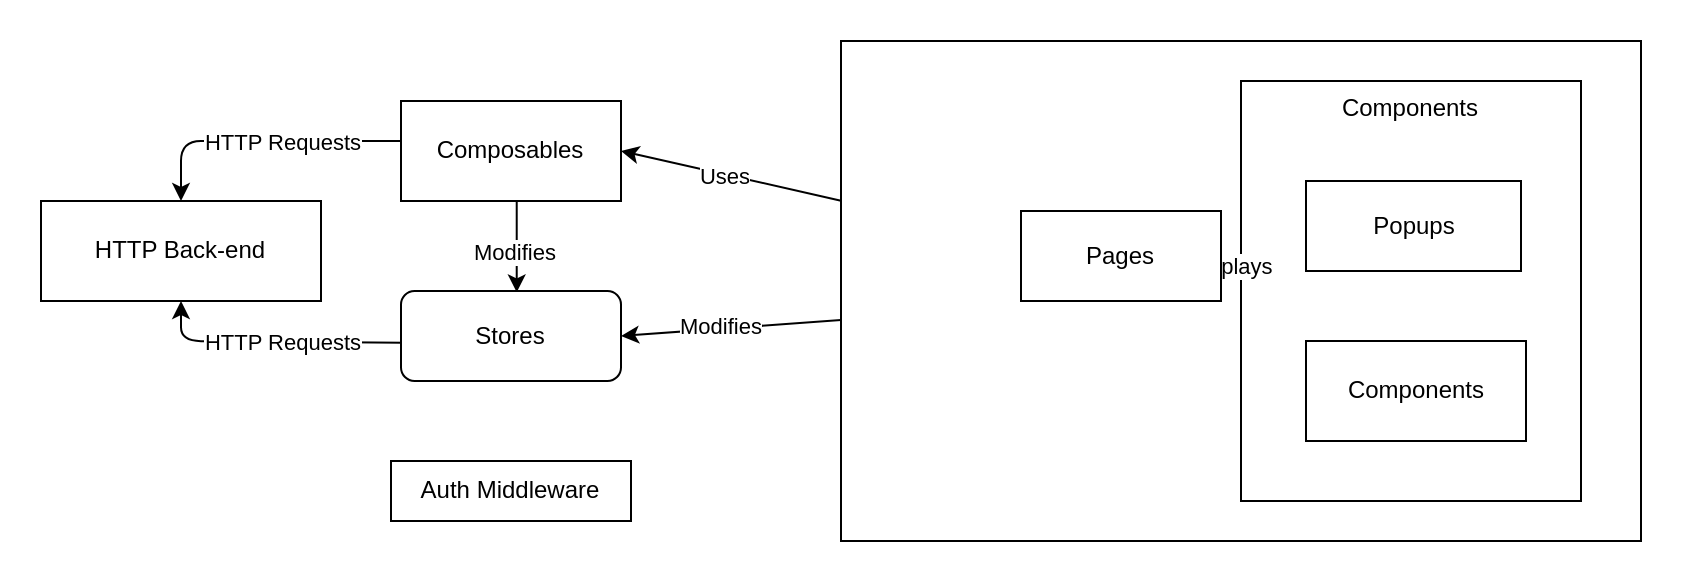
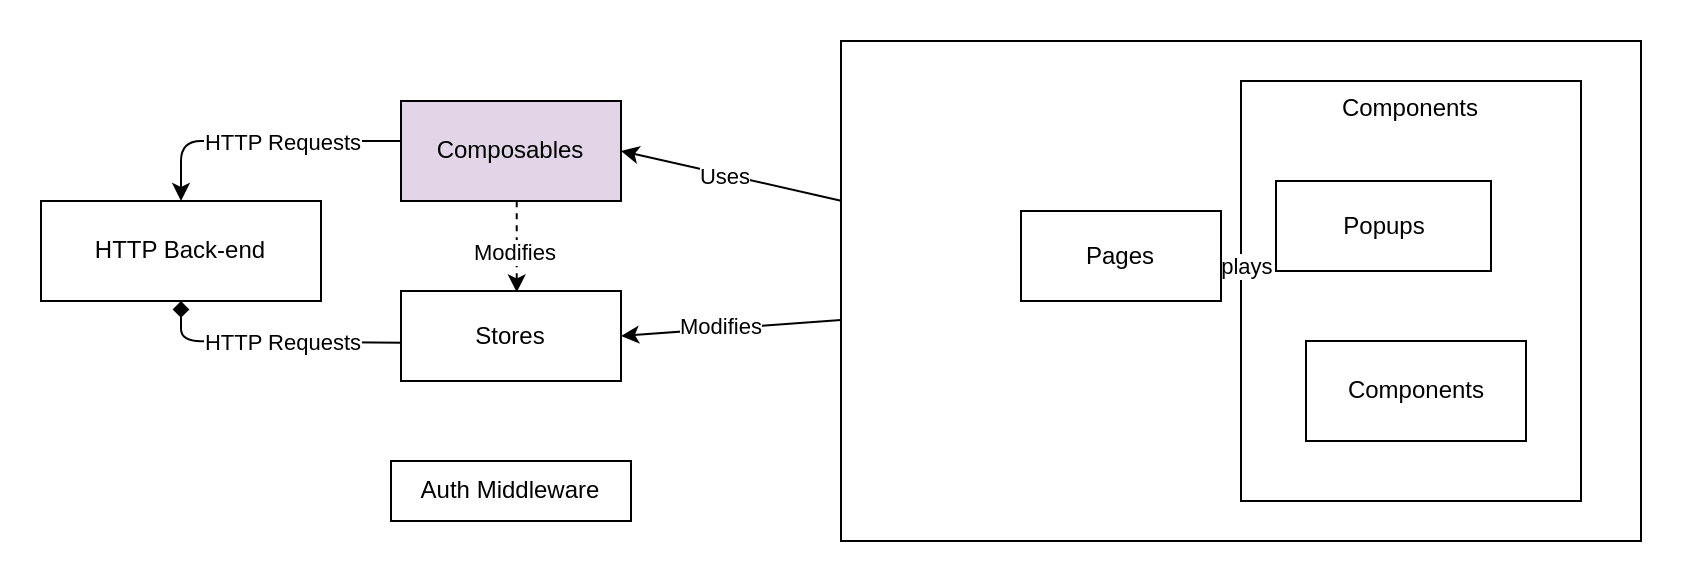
node "Composables": fillcolor #ffffff -> #e1d5e7
edge "Composables" -> "Stores": style solid -> dashed
node "Popups": moved (1414, 226) -> (1384, 226)
edge "Stores" -> "HTTP Back-end": arrowhead classic -> diamond
node "Stores": shape rounded rectangle -> rectangle
